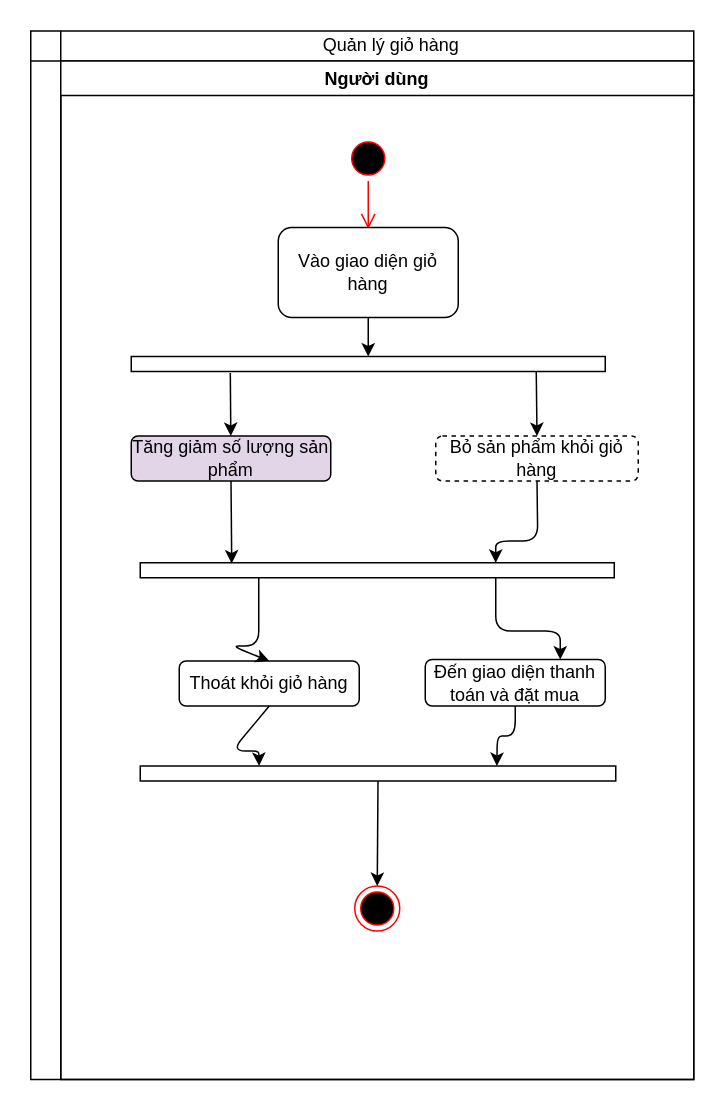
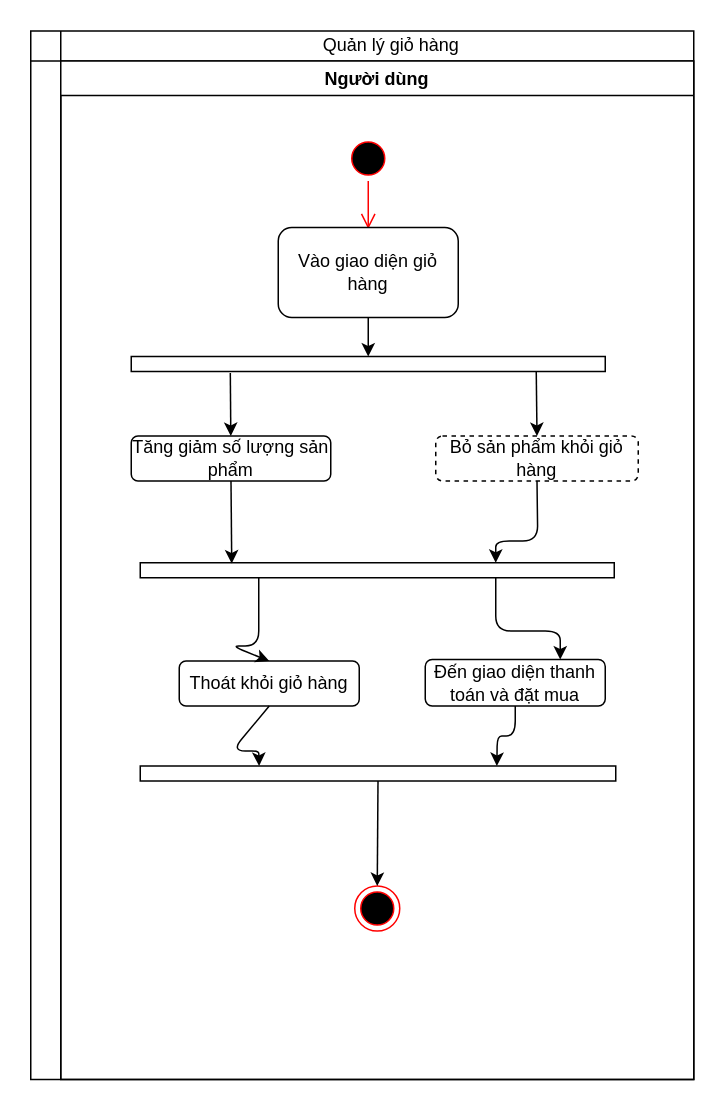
node "Tăng giảm số lượng sản phẩm": fillcolor #e1d5e7 -> #ffffff
